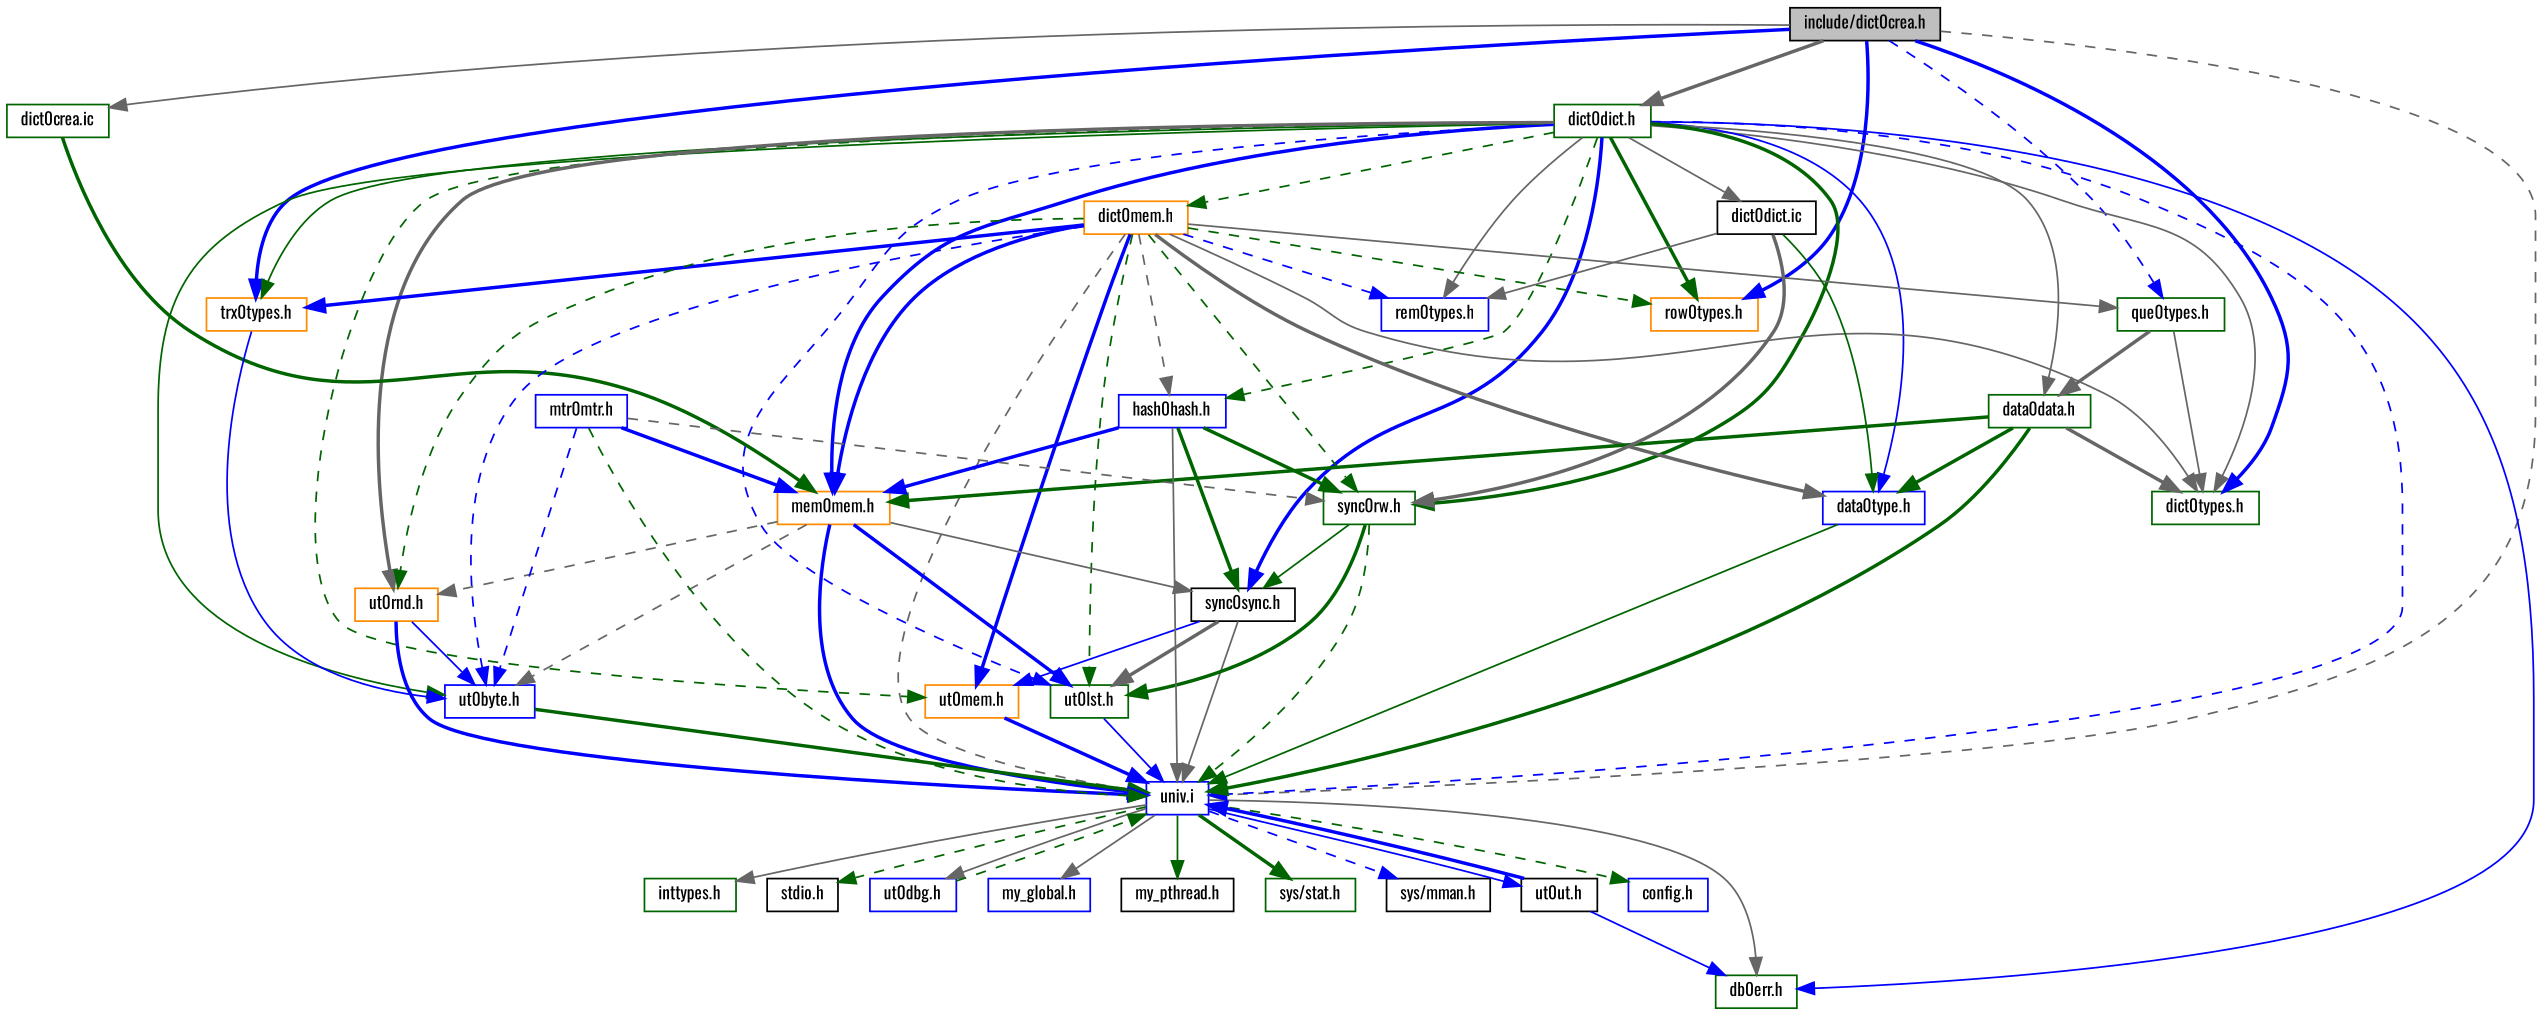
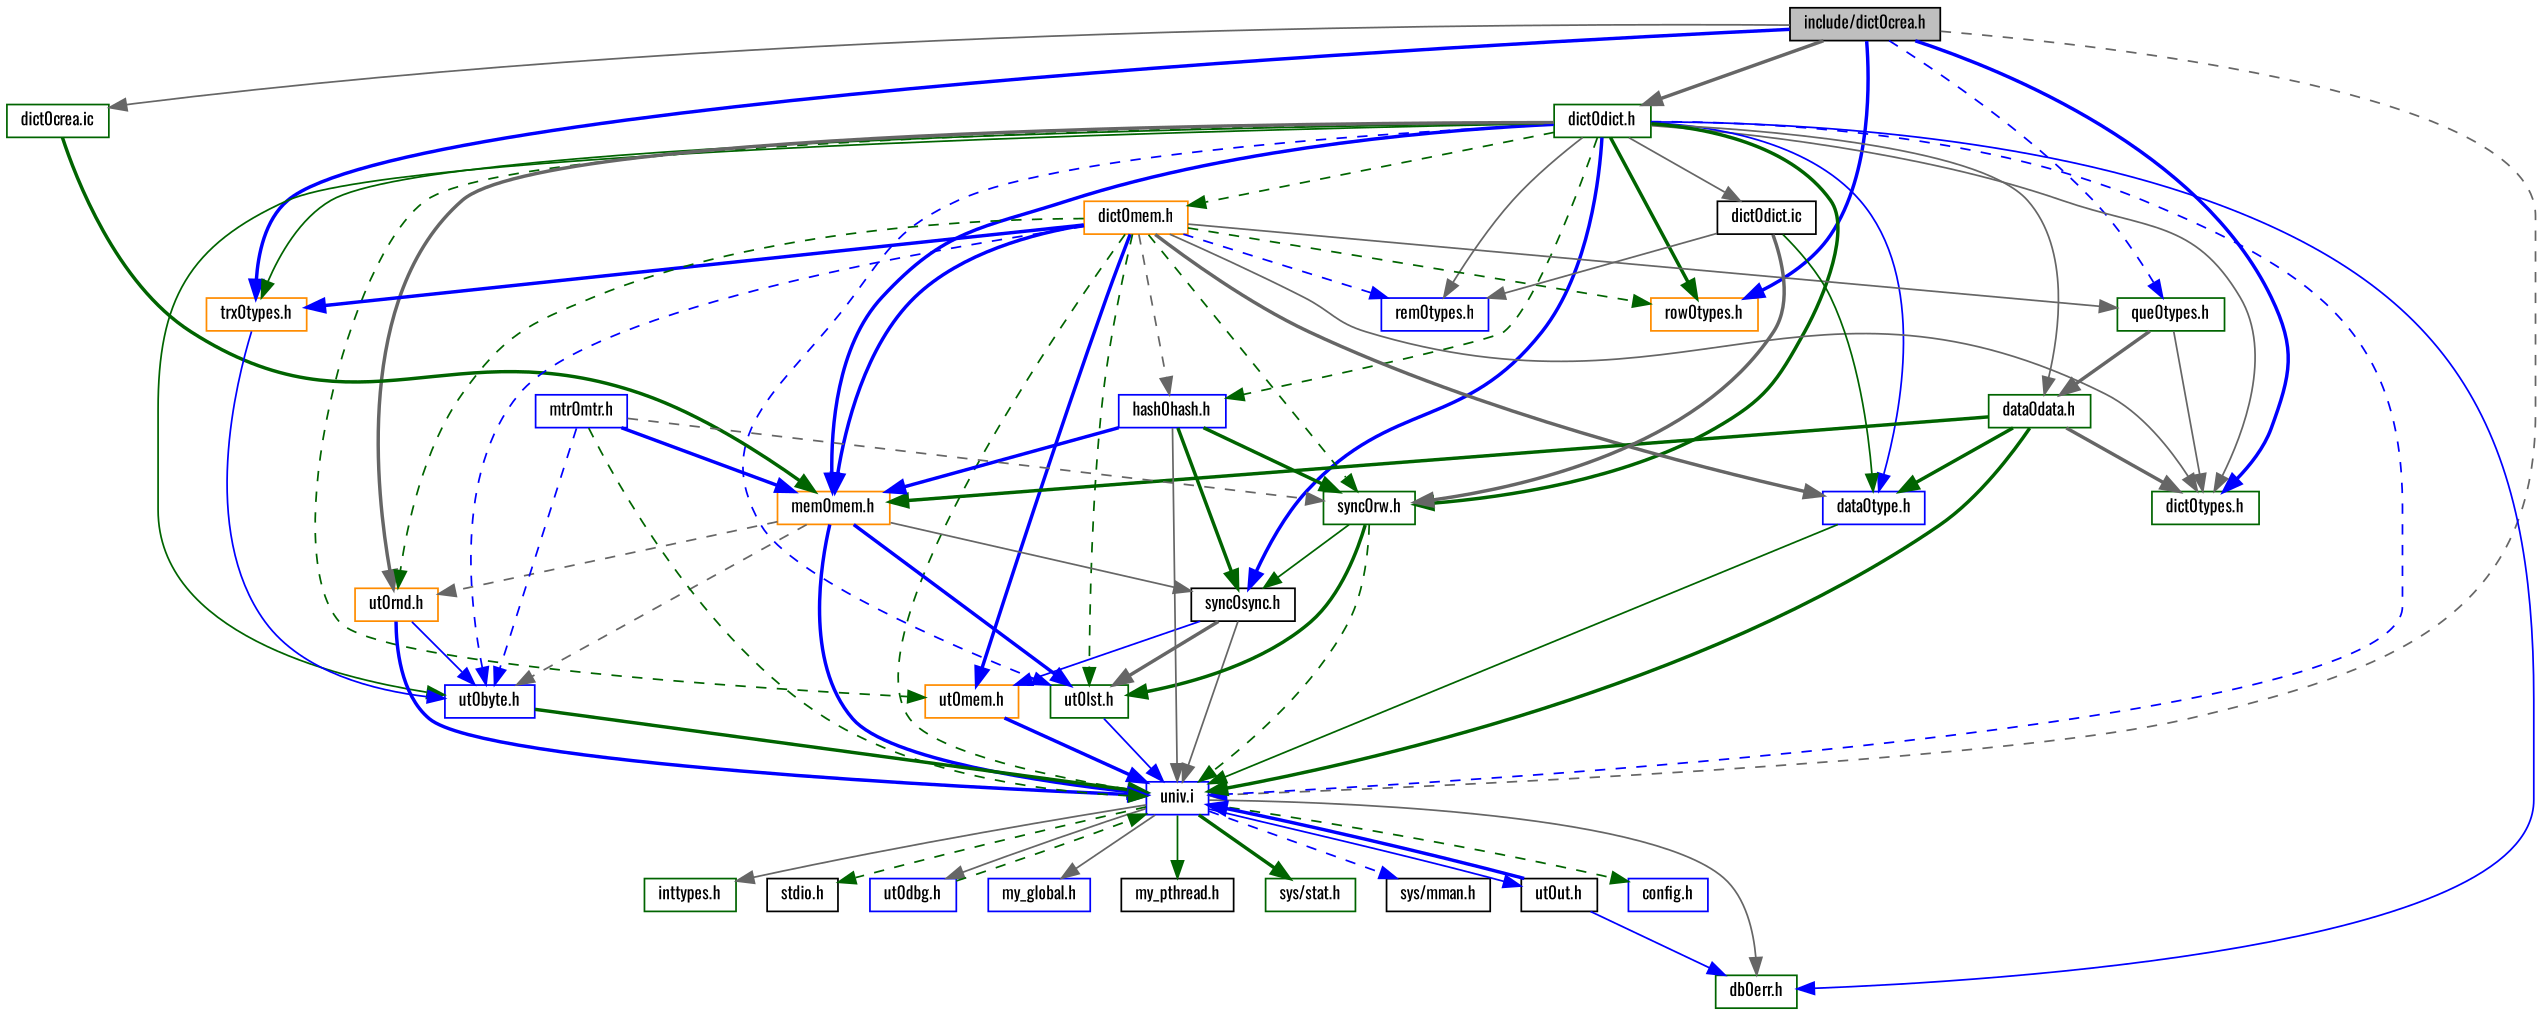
edge "dict0mem.h" -> "univ.i": color gray40 -> darkgreen
